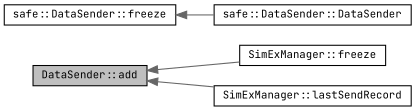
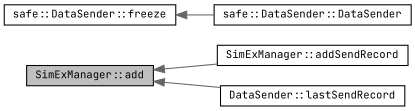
node "SimExManager::freeze": label "SimExManager::freeze" -> "SimExManager::addSendRecord"
node "DataSender::add": label "DataSender::add" -> "SimExManager::add"
node "SimExManager::lastSendRecord": label "SimExManager::lastSendRecord" -> "DataSender::lastSendRecord"
